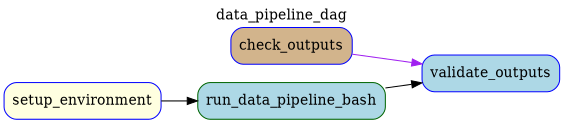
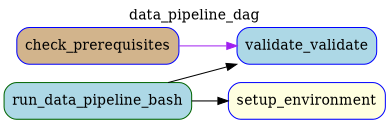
node "check_outputs": label "check_outputs" -> "check_prerequisites"
node "validate_outputs": label "validate_outputs" -> "validate_validate"
edge "setup_environment" -> "run_data_pipeline_bash": reversed
